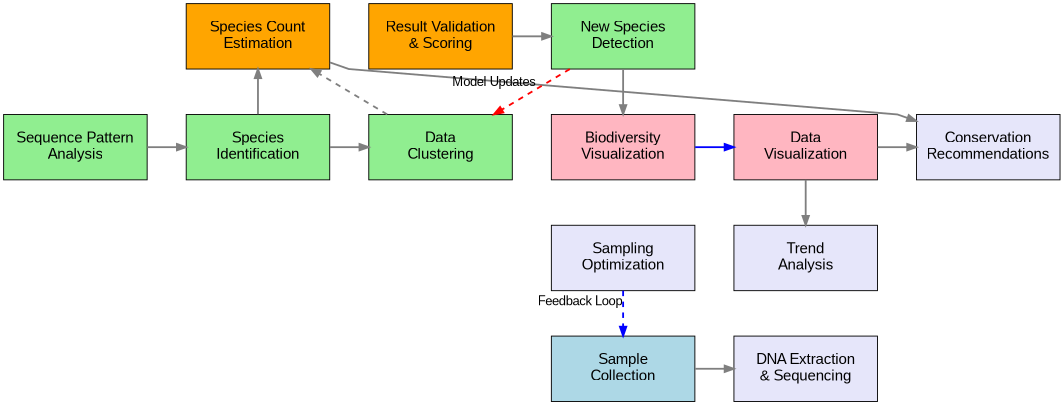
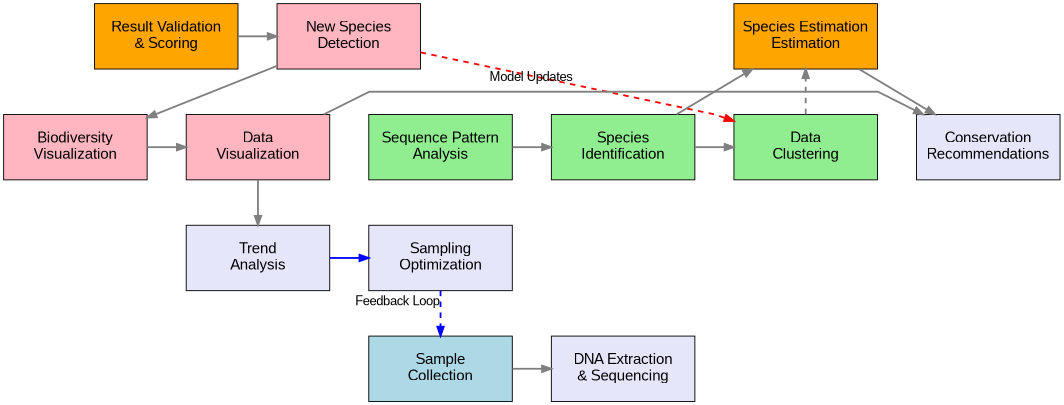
node "Species Count Estimation": label "Species Count Estimation" -> "Species Estimation Estimation"
node "New Species Detection": fillcolor lightgreen -> lightpink
edge "Biodiversity Visualization" -> "Data Visualization": color blue -> gray50
edge "Trend Analysis" -> "Sampling Optimization": added
